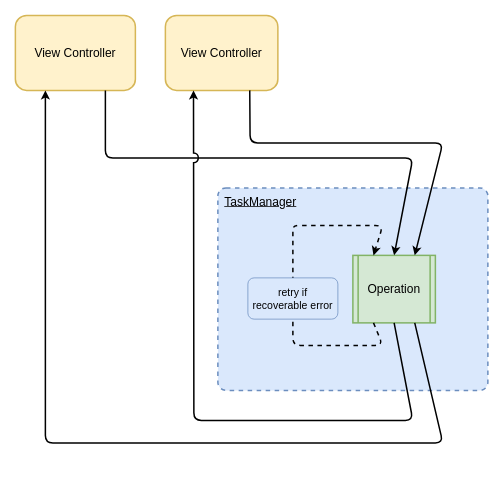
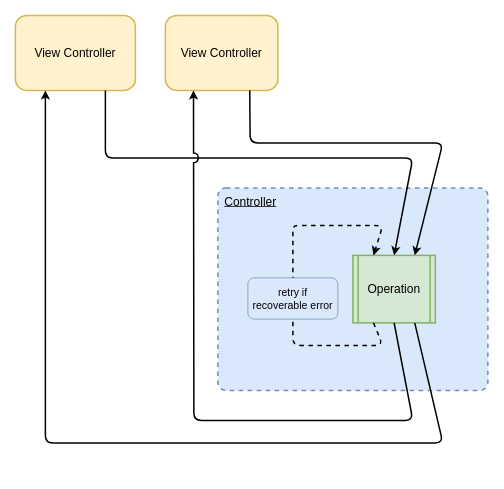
node "TaskManager": label "TaskManager" -> "Controller"
